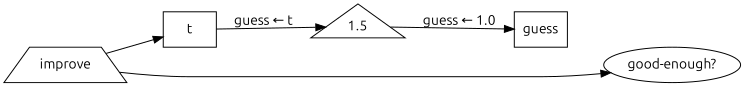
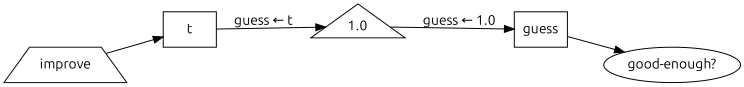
node "1.5": label "1.5" -> "1.0"
edge "improve" -> "good-enough?": now "guess" -> "good-enough?"
